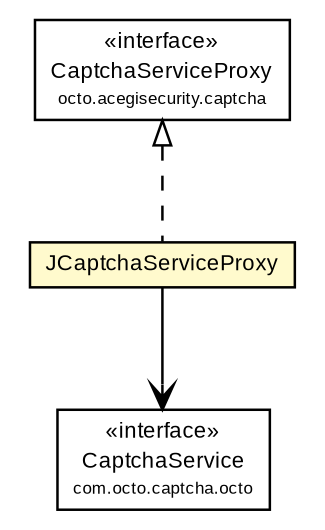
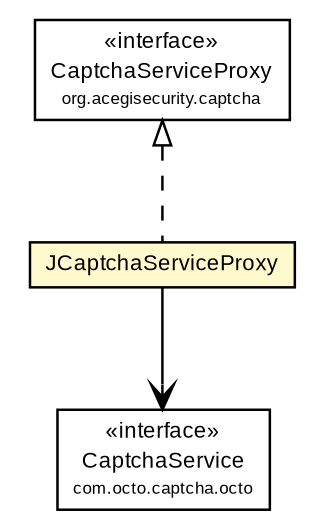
node "CaptchaServiceProxy": text "octo.acegisecurity.captcha" -> "org.acegisecurity.captcha"
